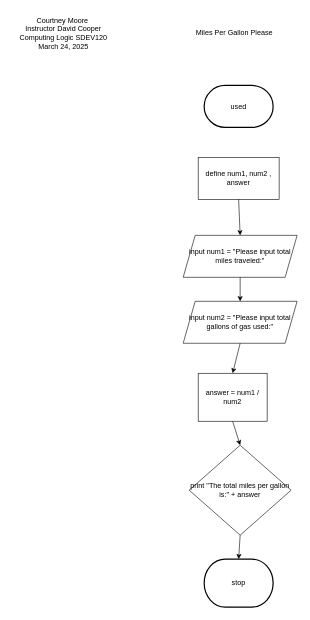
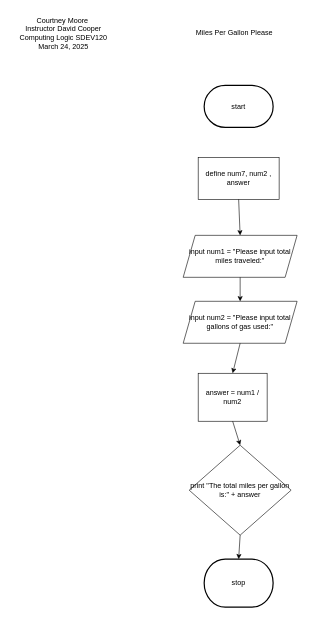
node "used": label "used" -> "start"
node "define num1, num2 , answer": label "define num1, num2 , answer" -> "define num7, num2 , answer"
